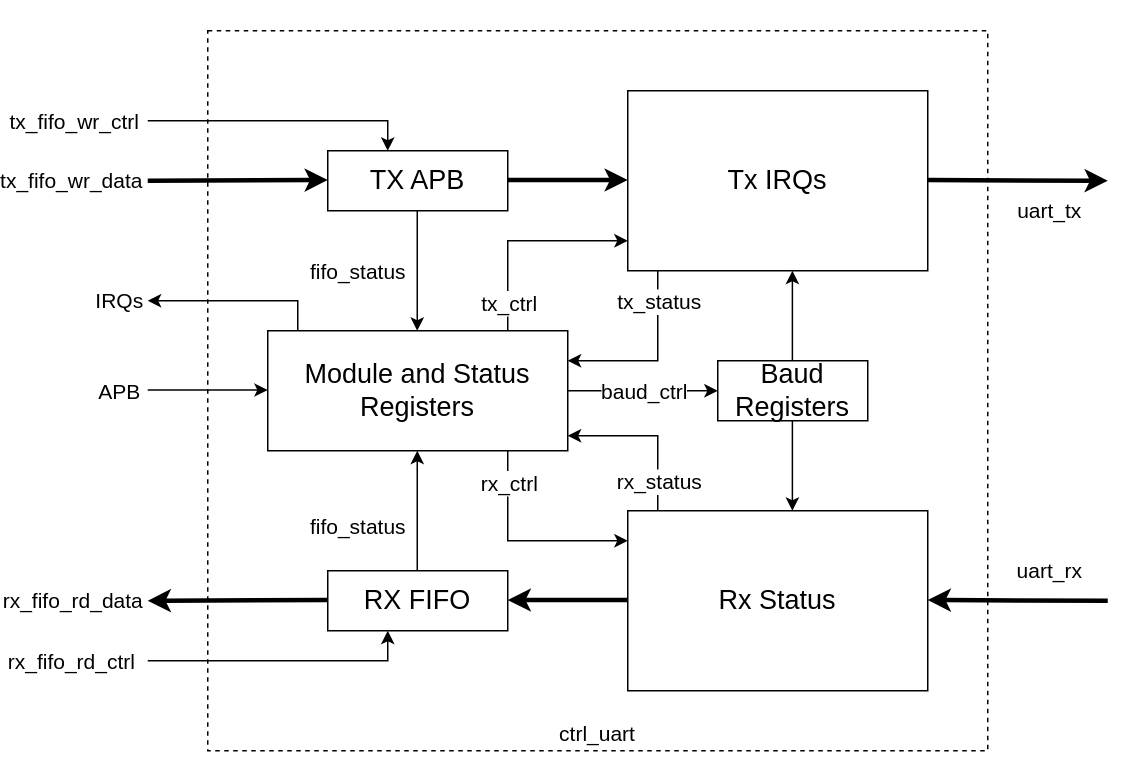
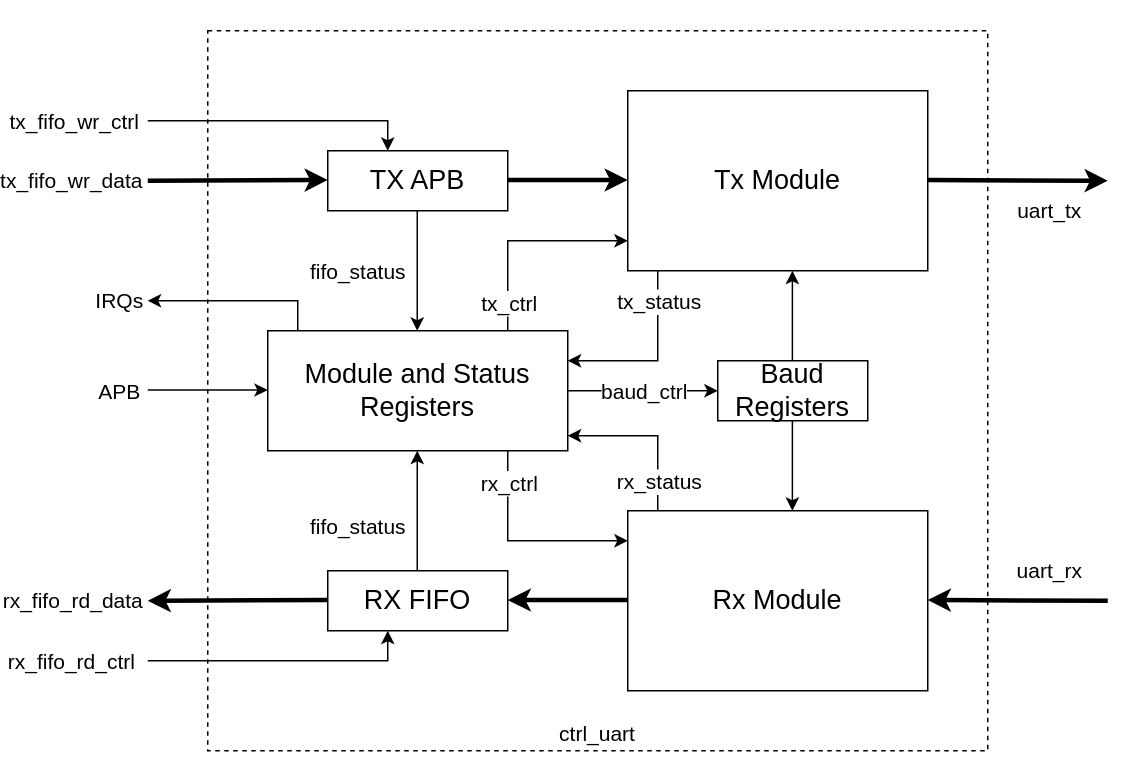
node "Tx IRQs": label "Tx IRQs" -> "Tx Module"
node "Rx Status": label "Rx Status" -> "Rx Module"
